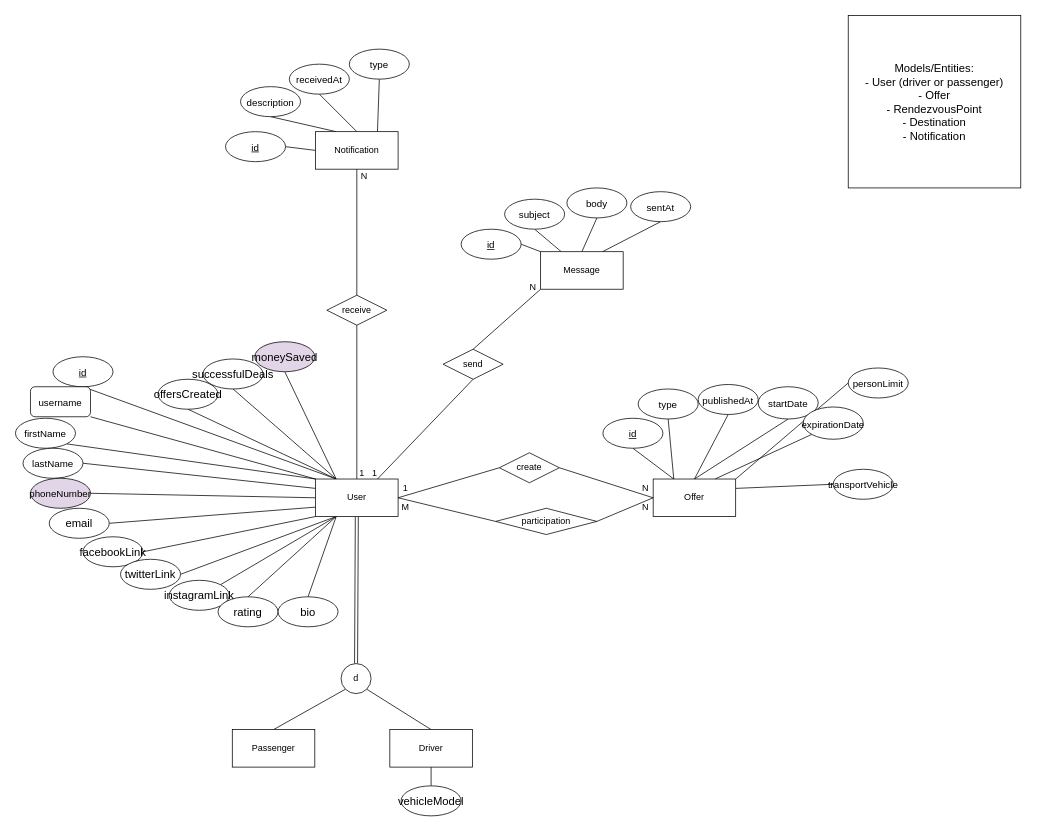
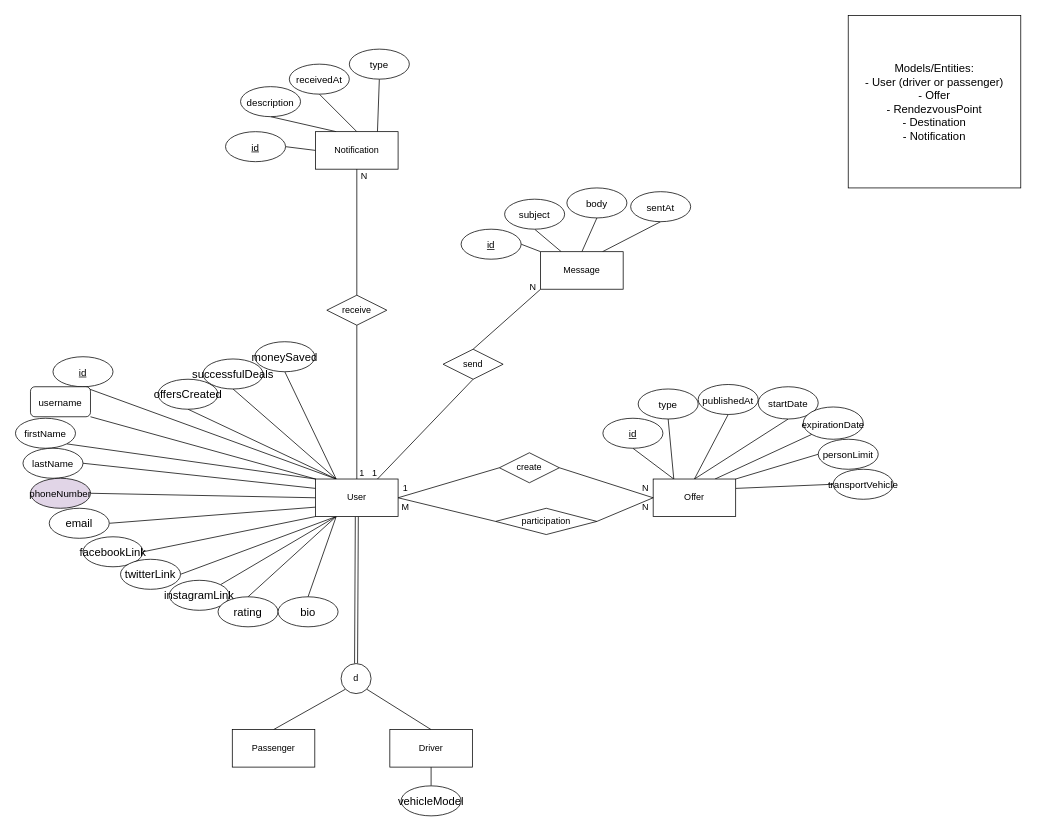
node "moneySaved": fillcolor #e1d5e7 -> #ffffff
node "personLimit": moved (878, 383) -> (848, 454)
